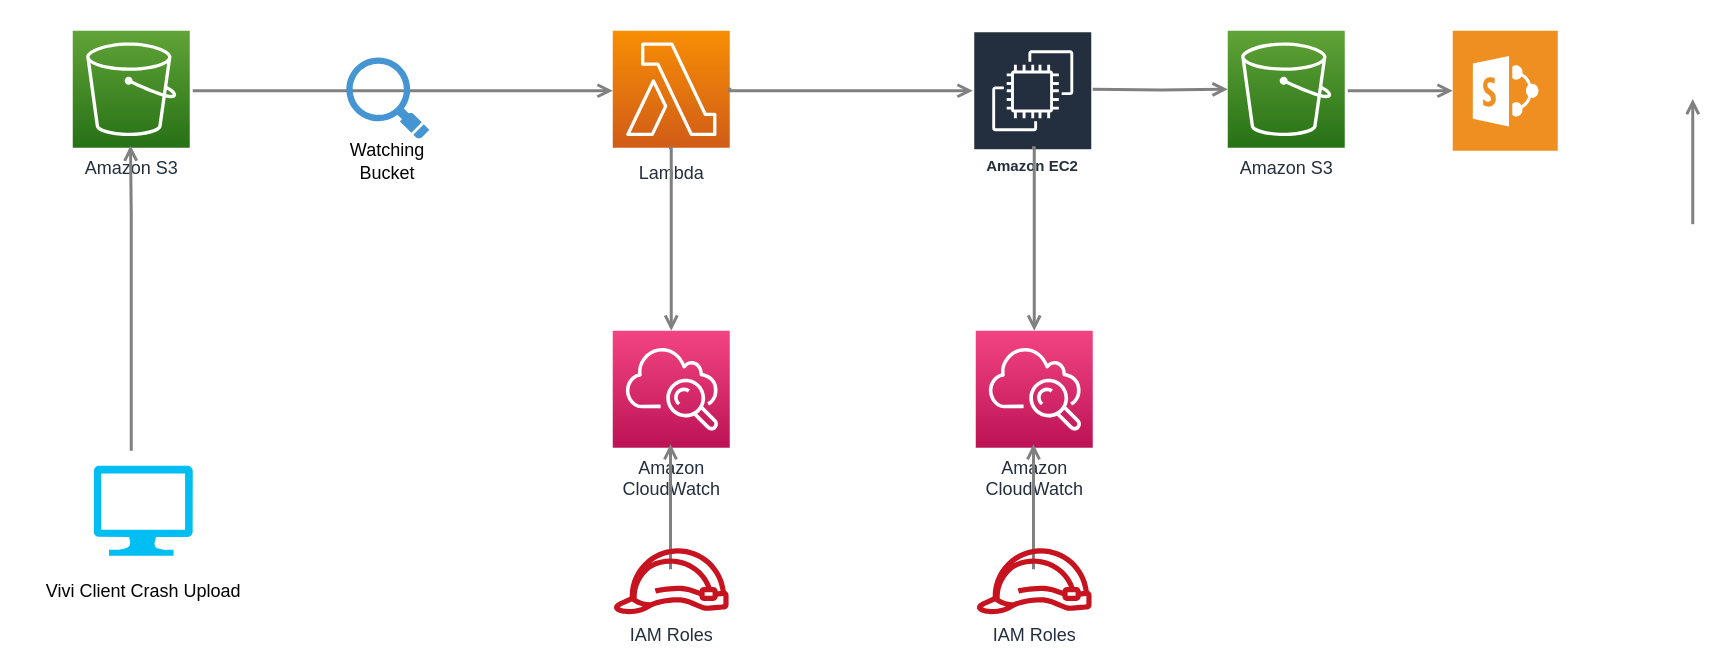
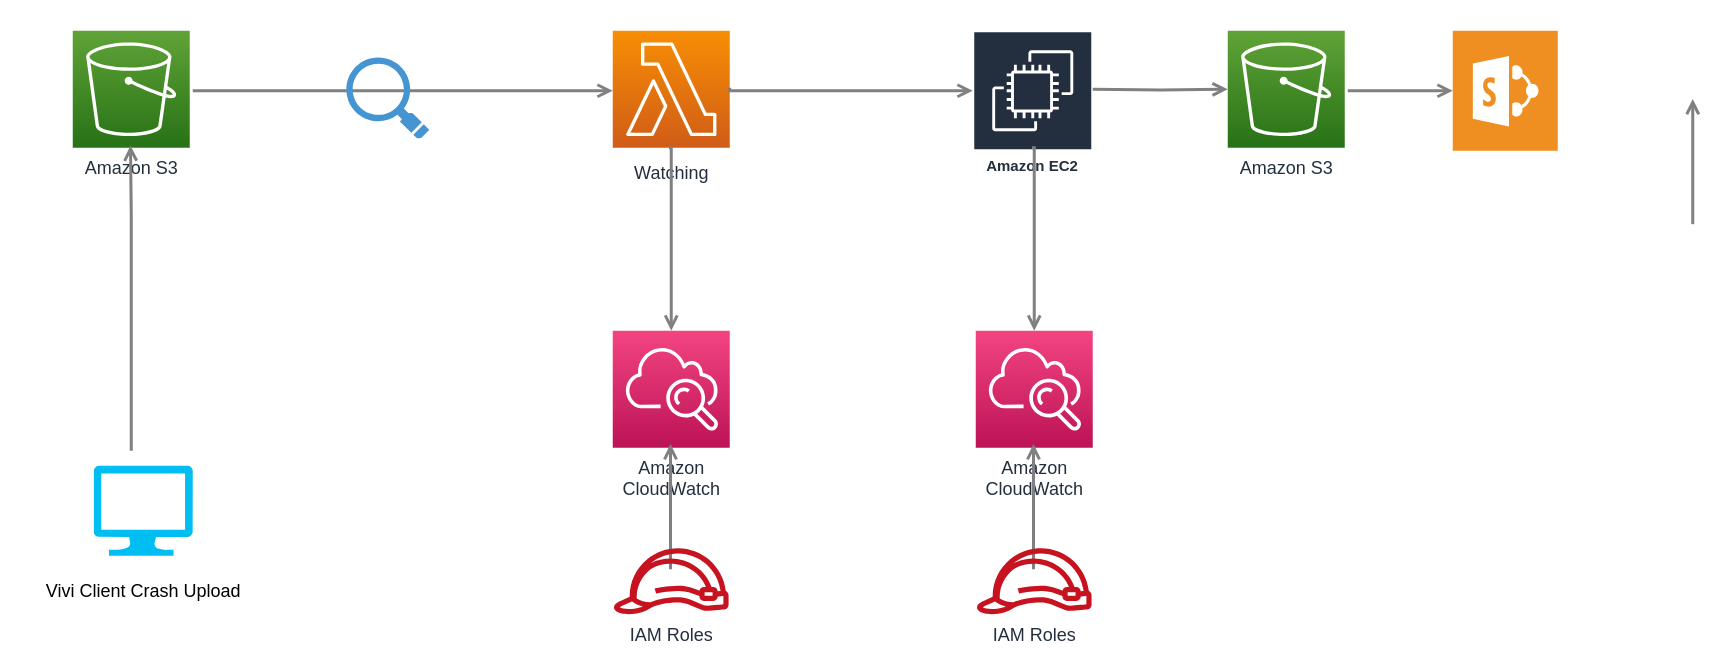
node "Watching Bucket": removed
node "Lambda": label "Lambda" -> "Watching"
